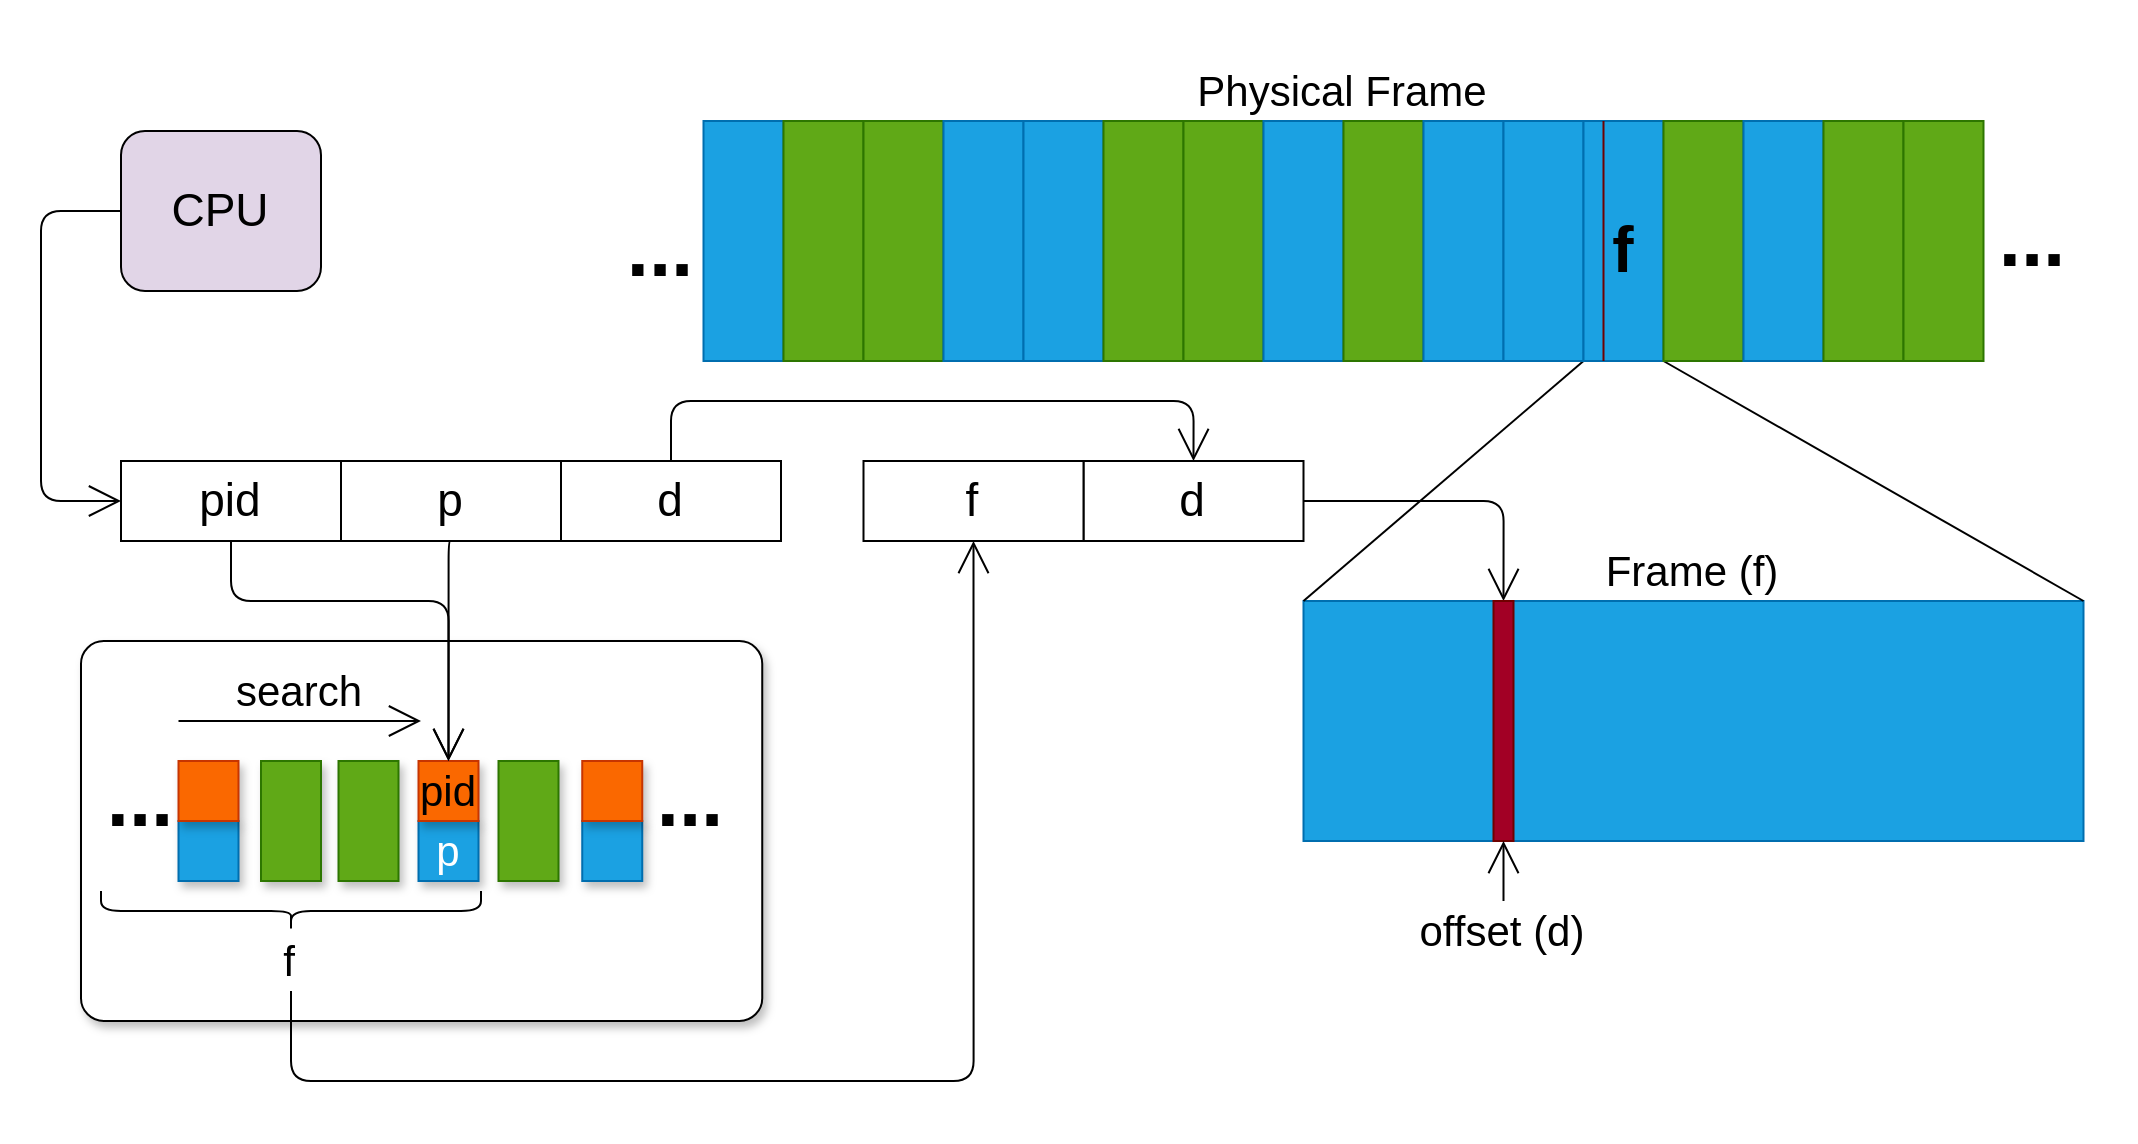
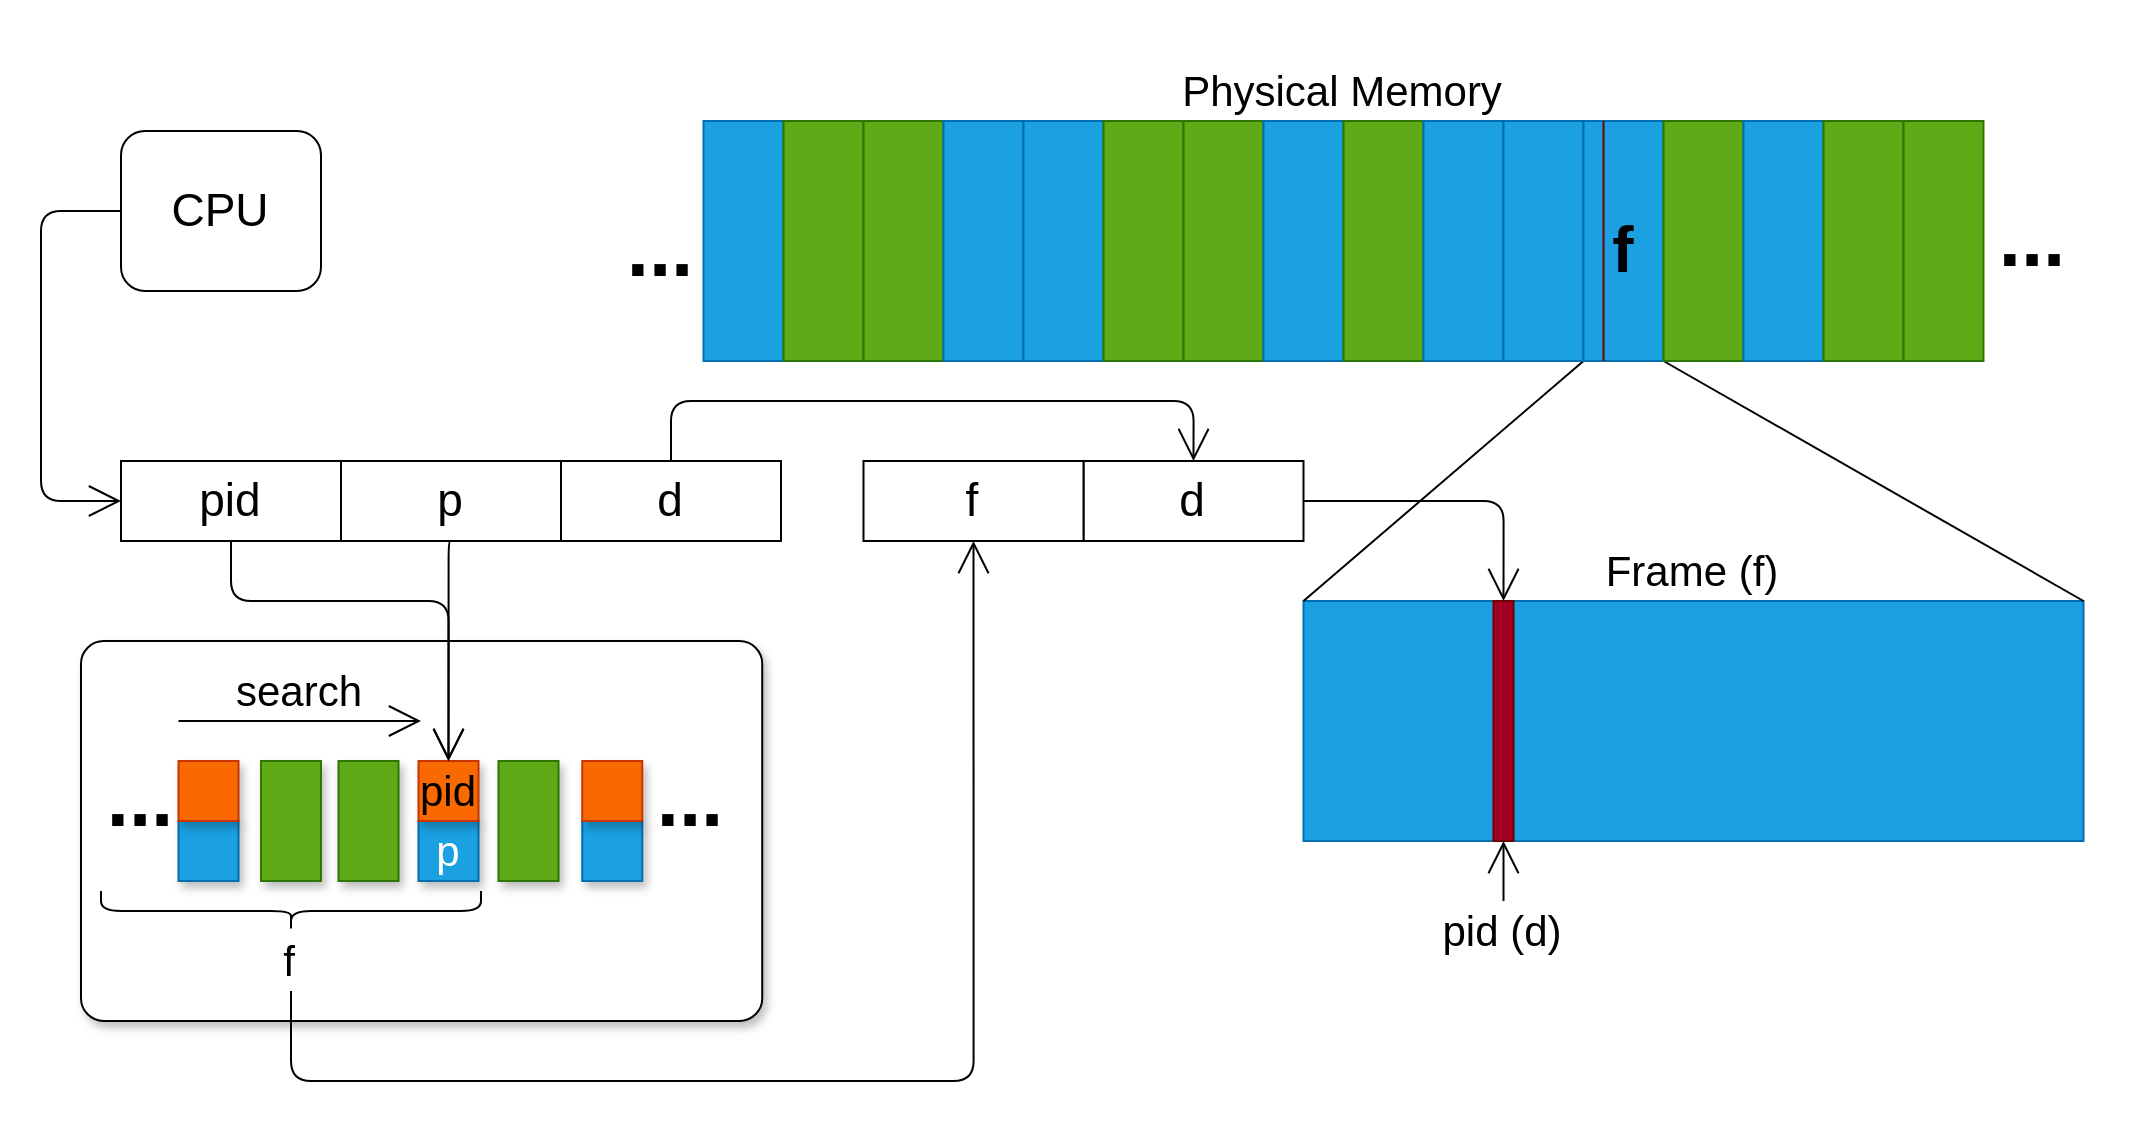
node "Physical Frame": label "Physical Frame" -> "Physical Memory"
node "CPU": fillcolor #e1d5e7 -> #ffffff
node "offset (d)": label "offset (d)" -> "pid (d)"
